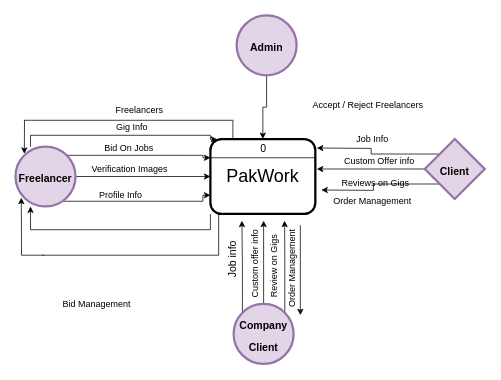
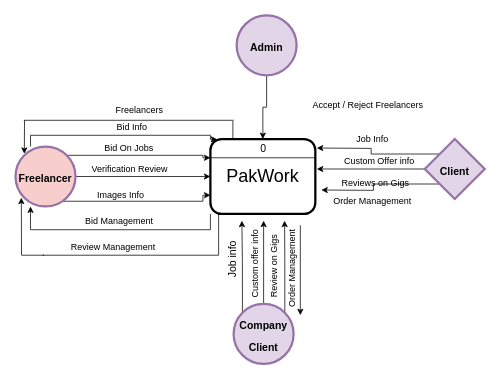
node "Gig Info": label "Gig Info" -> "Bid Info"
node "Verification Images": label "Verification Images" -> "Verification Review"
node "Freelancer": fillcolor #e1d5e7 -> #f8cecc
node "Profile Info": label "Profile Info" -> "Images Info"
node "Review Management": added
node "Bid Management": moved (96, 304) -> (119, 222)
